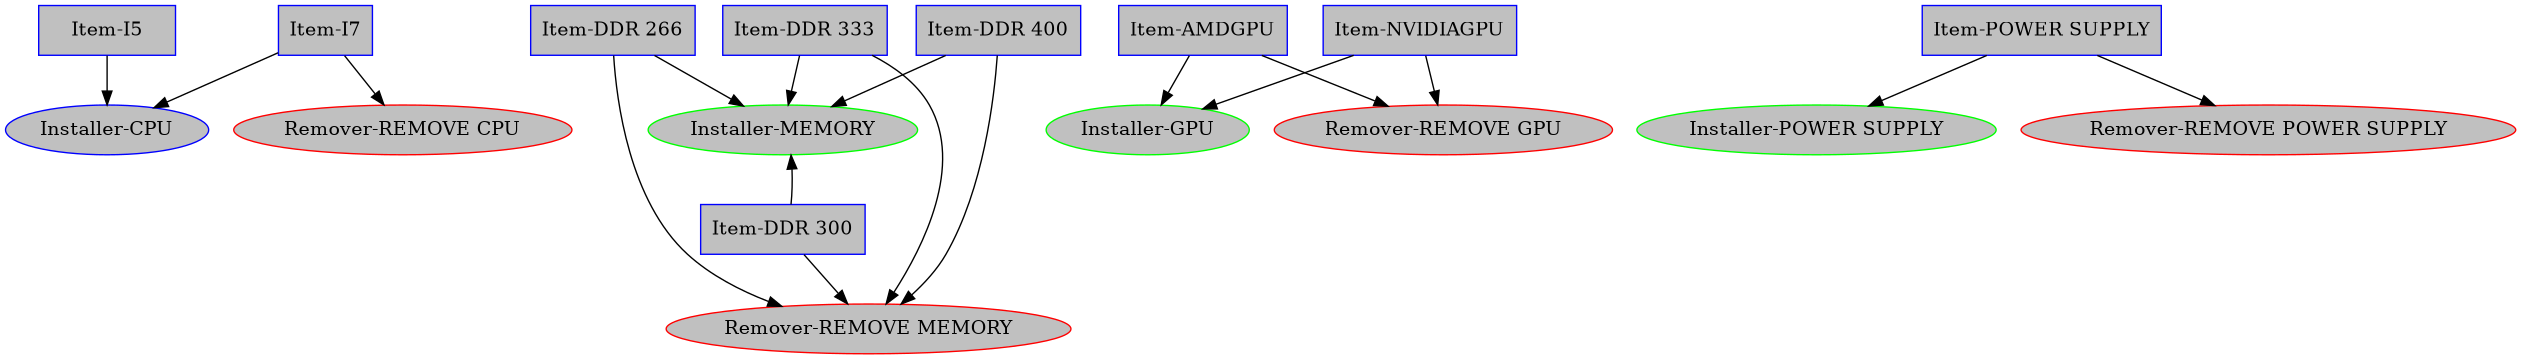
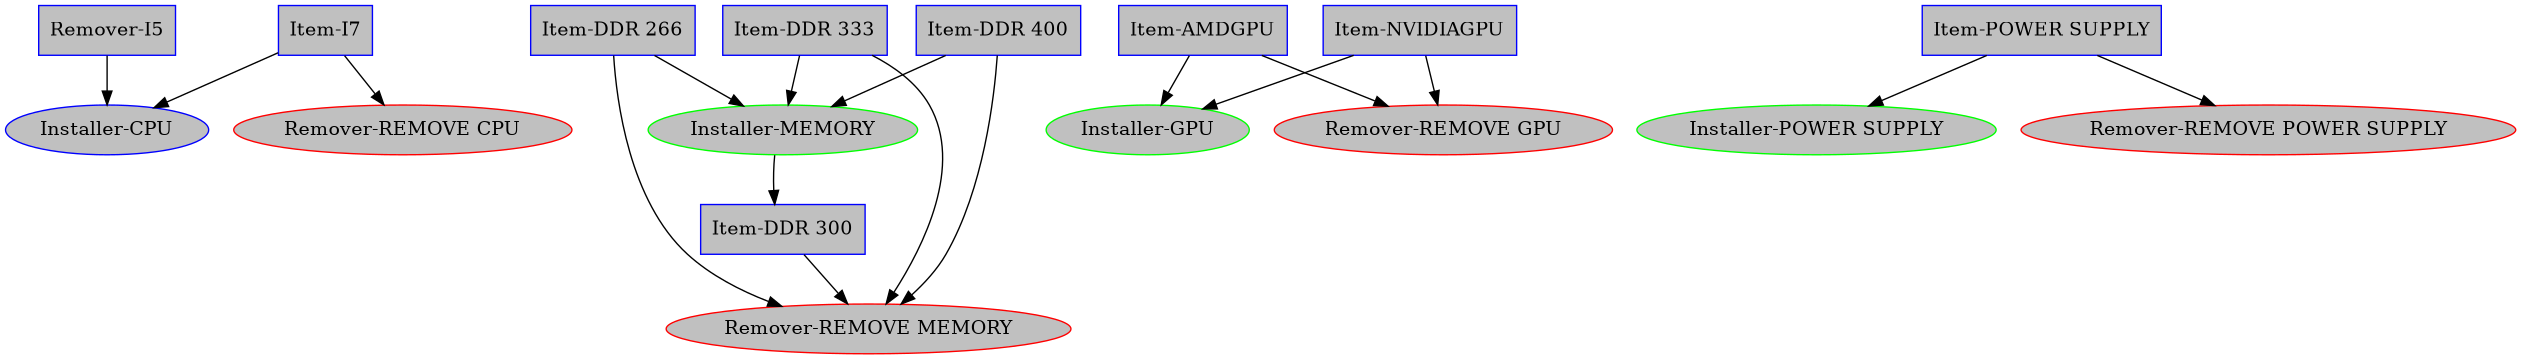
node "Item-I5": label "Item-I5" -> "Remover-I5"
edge "Item-DDR 300" -> "Installer-MEMORY": reversed
